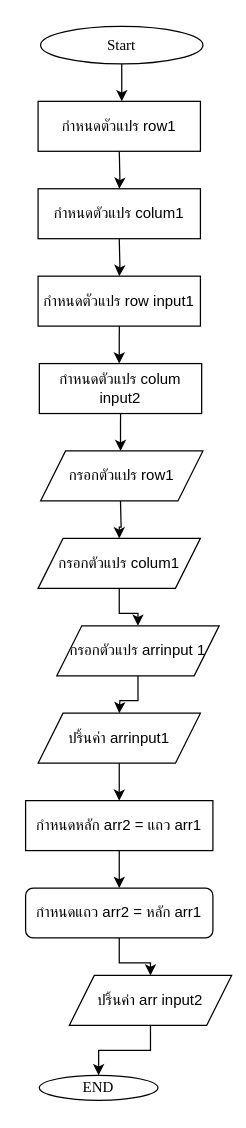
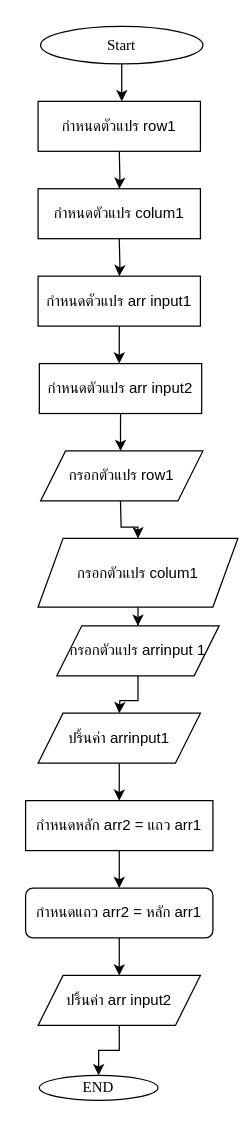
node "กำหนดตัวแปร row input1": label "กำหนดตัวแปร row input1" -> "กำหนดตัวแปร arr input1"
node "กำหนดตัวแปร colum input2": label "กำหนดตัวแปร colum input2" -> "กำหนดตัวแปร arr input2"
node "กรอกตัวแปร colum1": size 163x50 -> 200x69
node "ปริ้นค่า arr input2": moved (151, 1001) -> (119, 1001)
